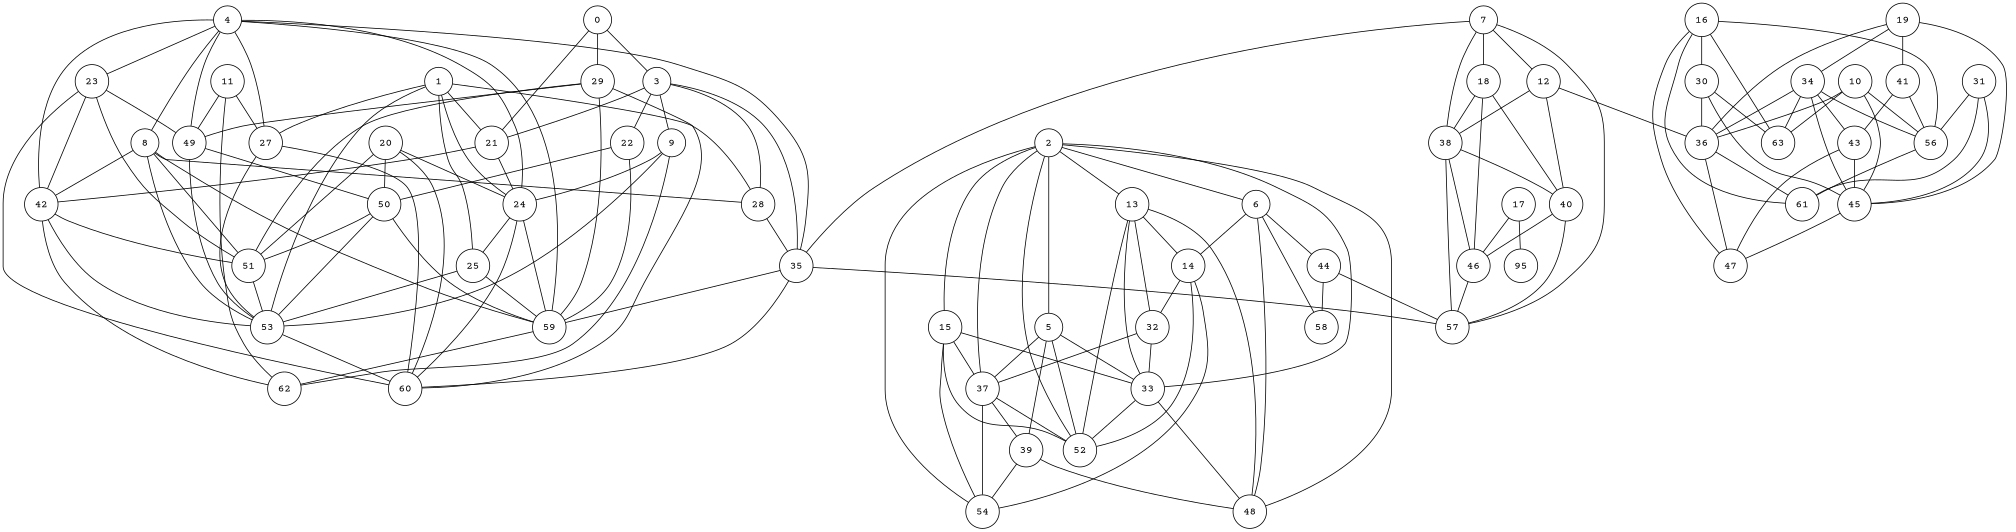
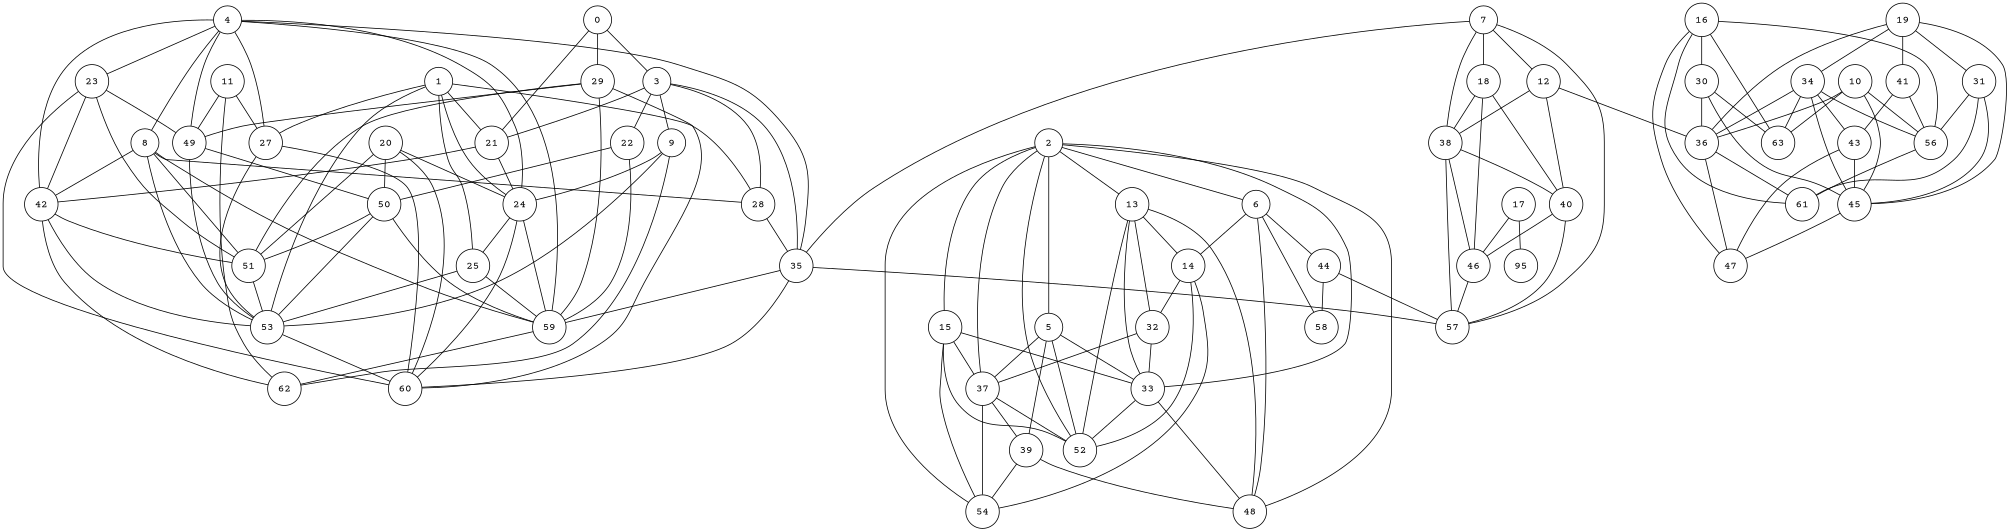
edge "19" -- "31": added
